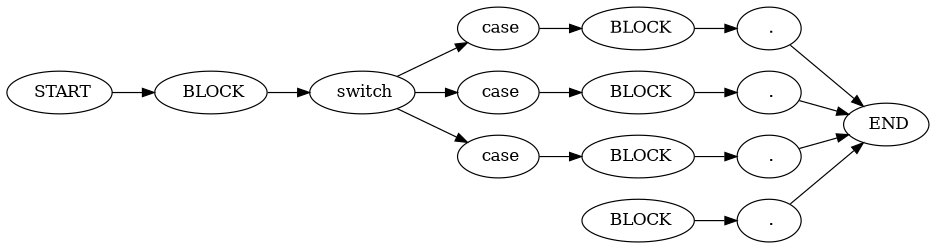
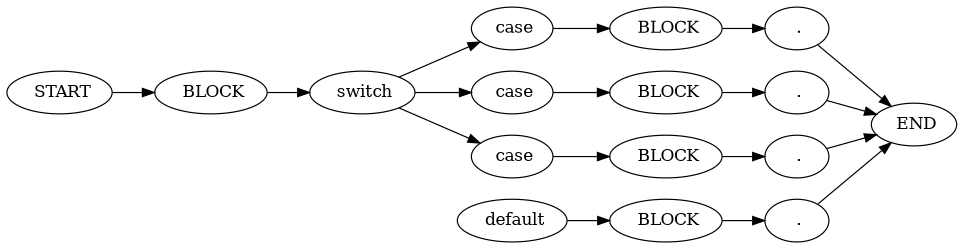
node "default": added
